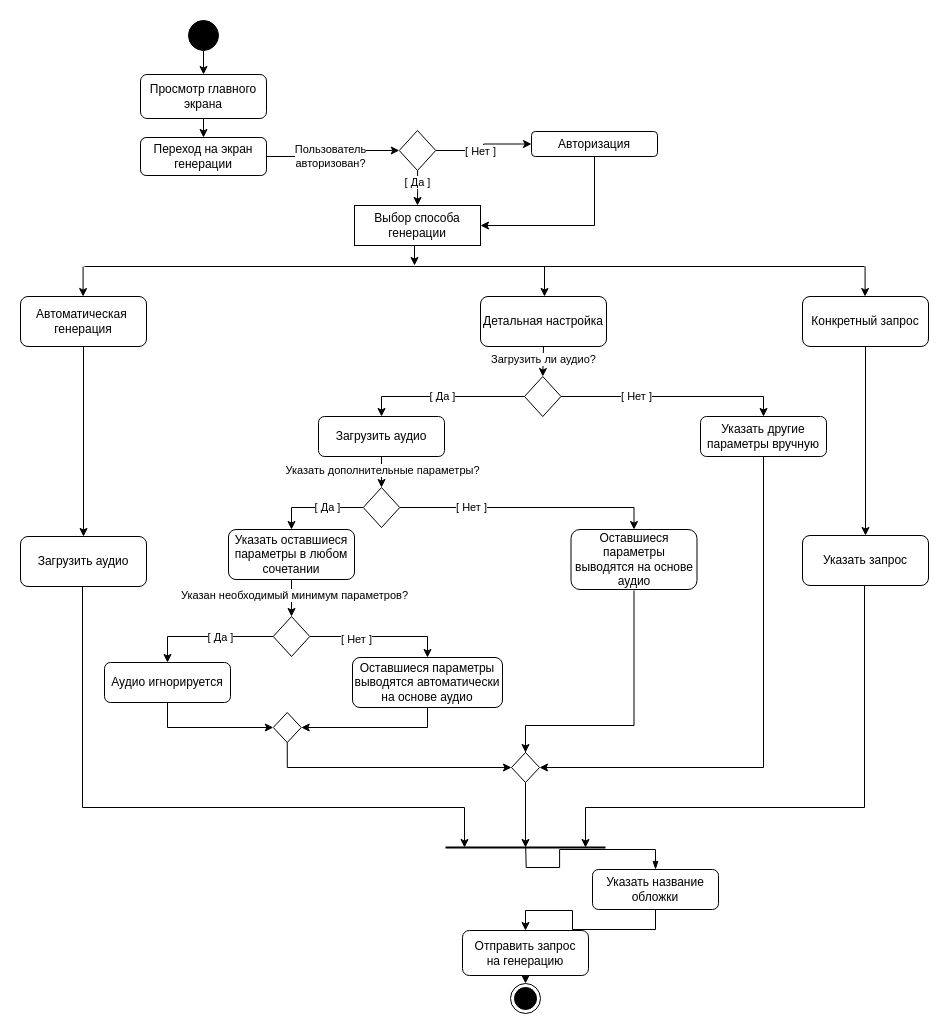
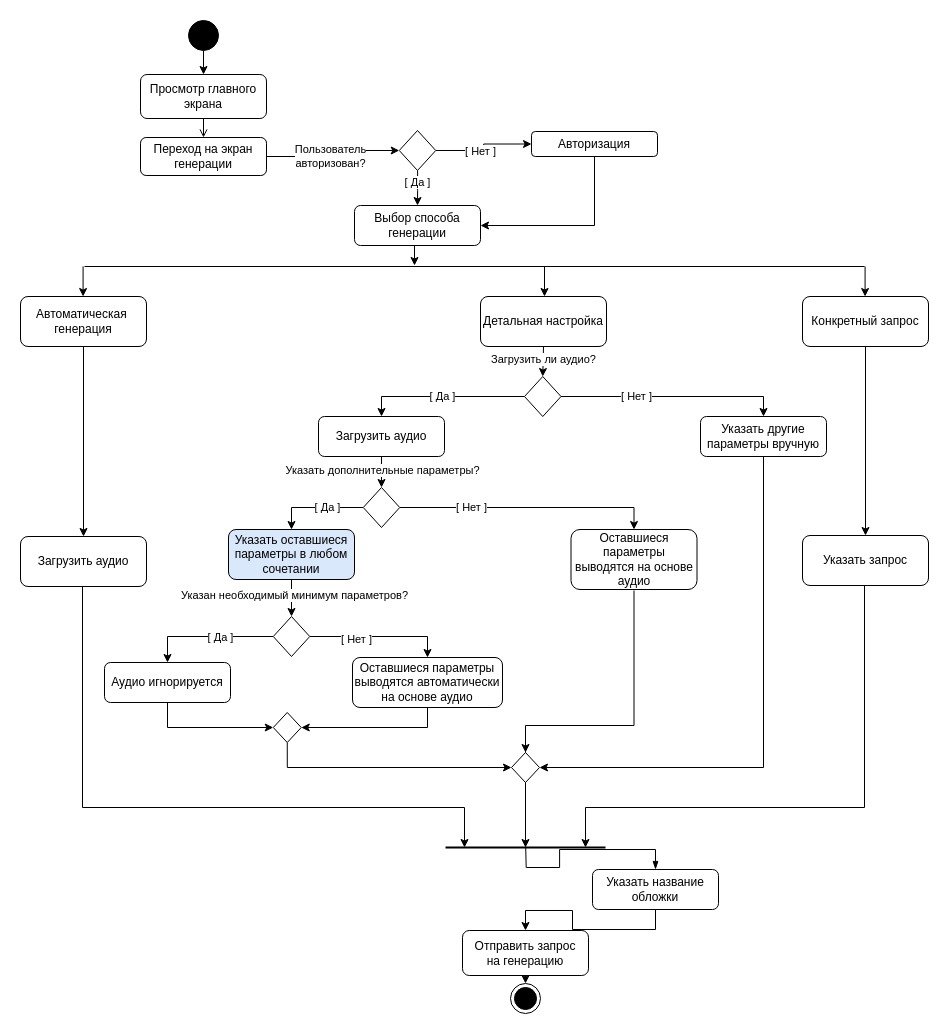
edge "Просмотр главного экрана" -> "Переход на экран генерации": arrowhead classic -> open
node "Выбор способа генерации": shape rectangle -> rounded rectangle
node "Указать оставшиеся параметры в любом сочетании": fillcolor #ffffff -> #dae8fc
